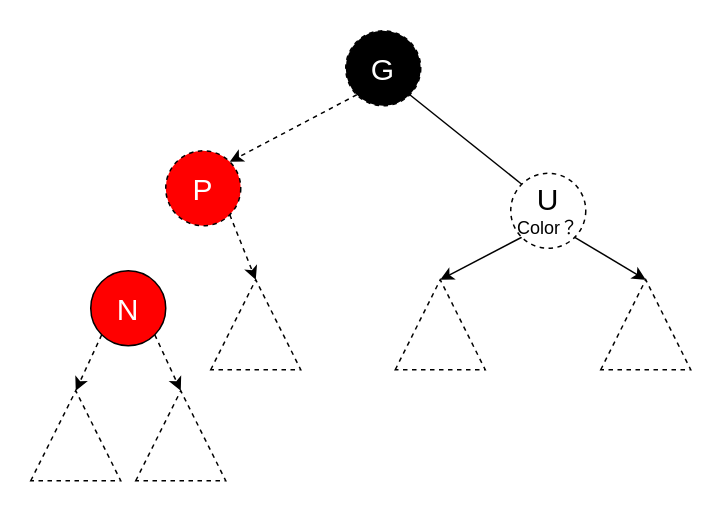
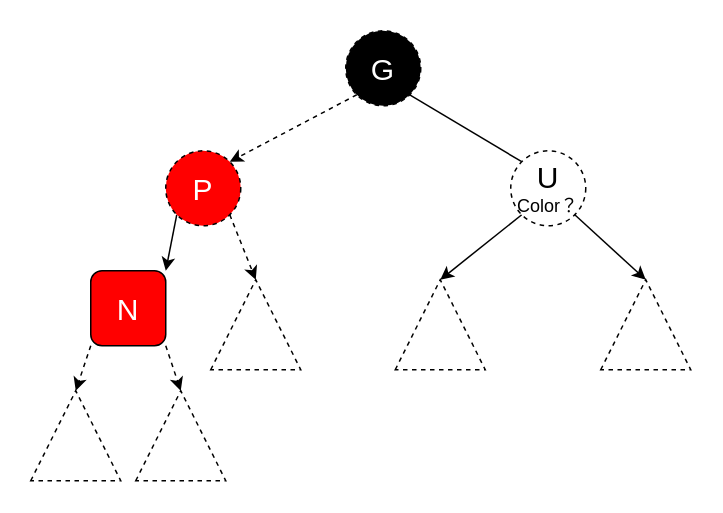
node "U Color？": moved (548, 211) -> (548, 188)
edge "P" -> "N": added
node "N": shape ellipse -> rounded rectangle
